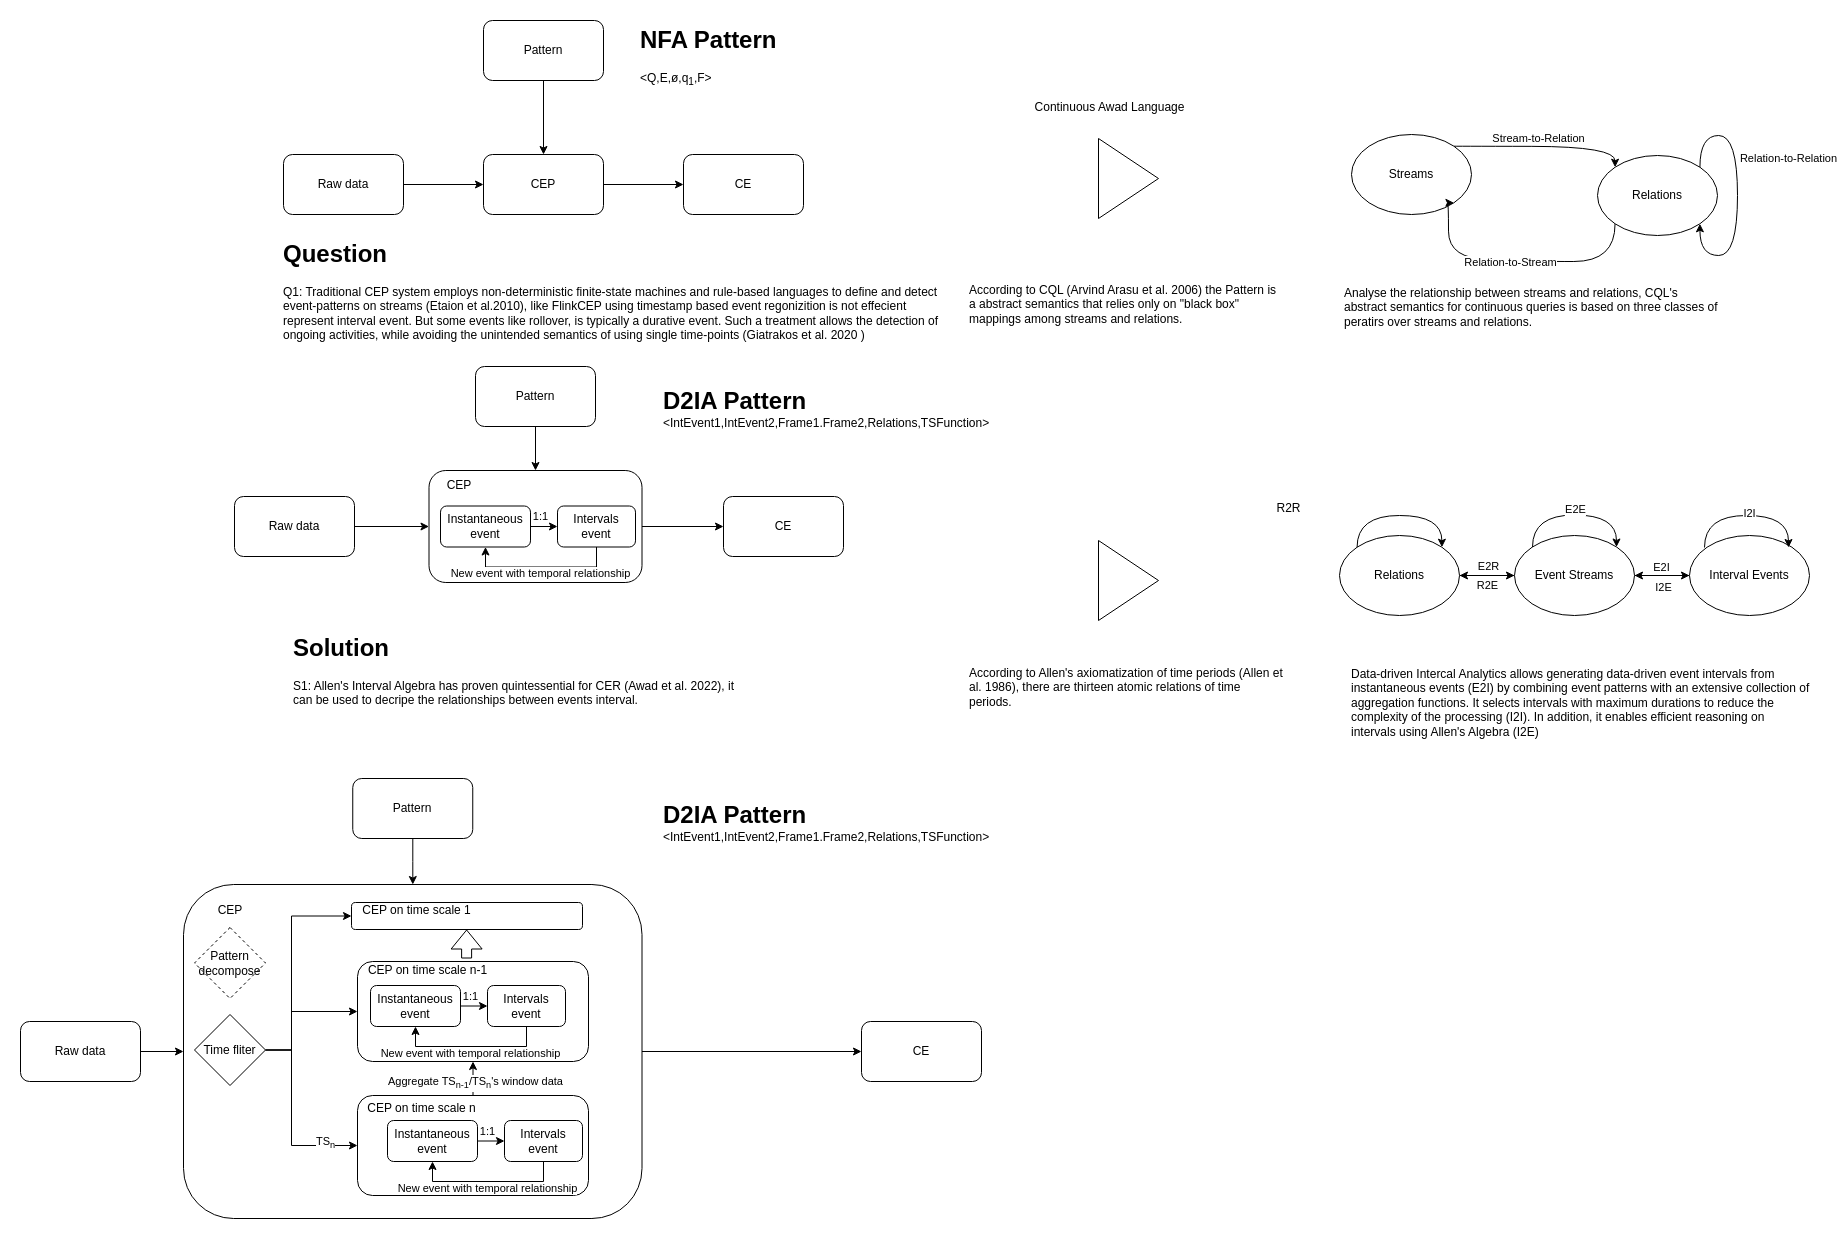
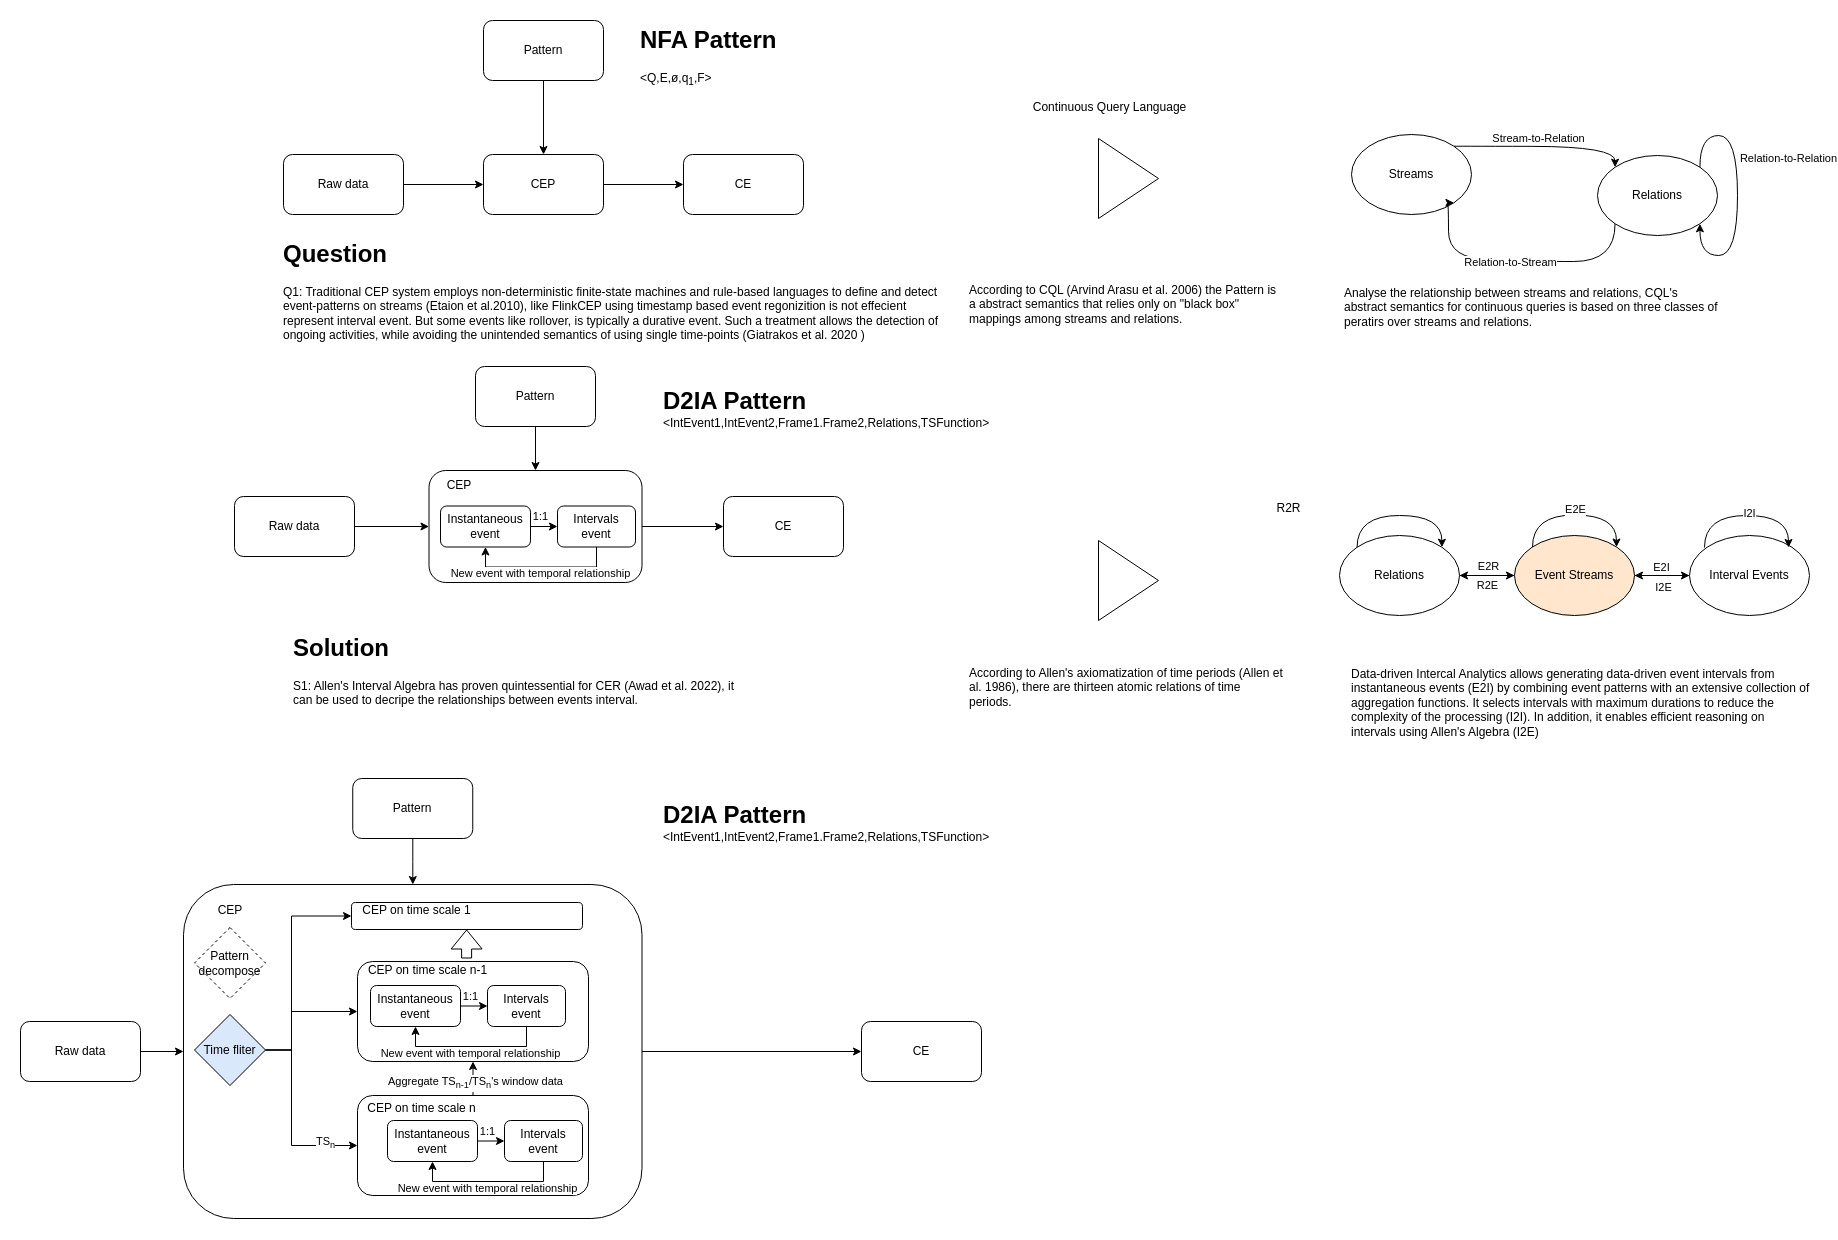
node "Continuous Awad Language": label "Continuous Awad Language" -> "Continuous Query Language"
node "Event Streams": fillcolor #ffffff -> #ffe6cc
node "Time fliter": fillcolor #ffffff -> #dae8fc
